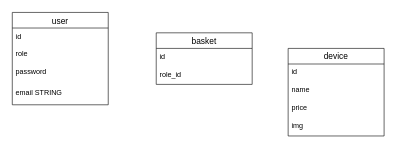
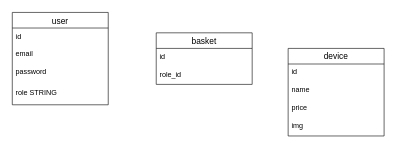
node "role": label "role" -> "email"
node "email STRING": label "email STRING" -> "role STRING"
